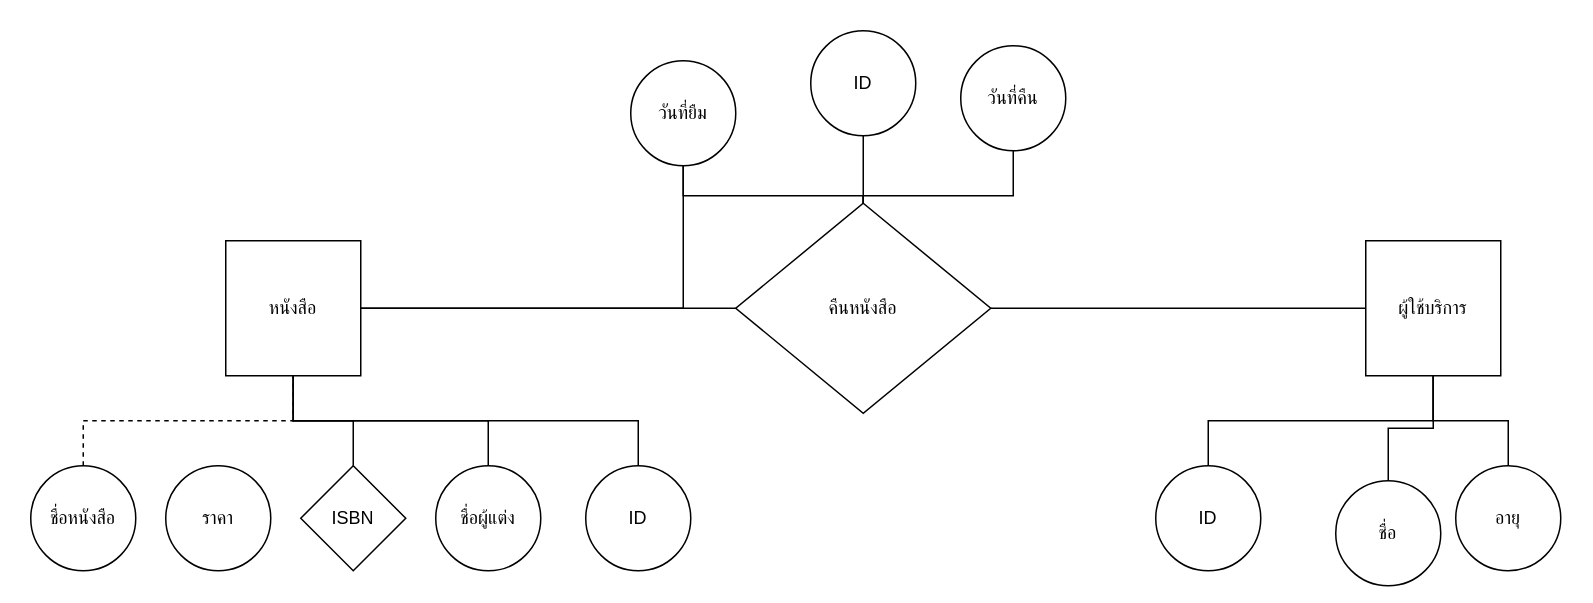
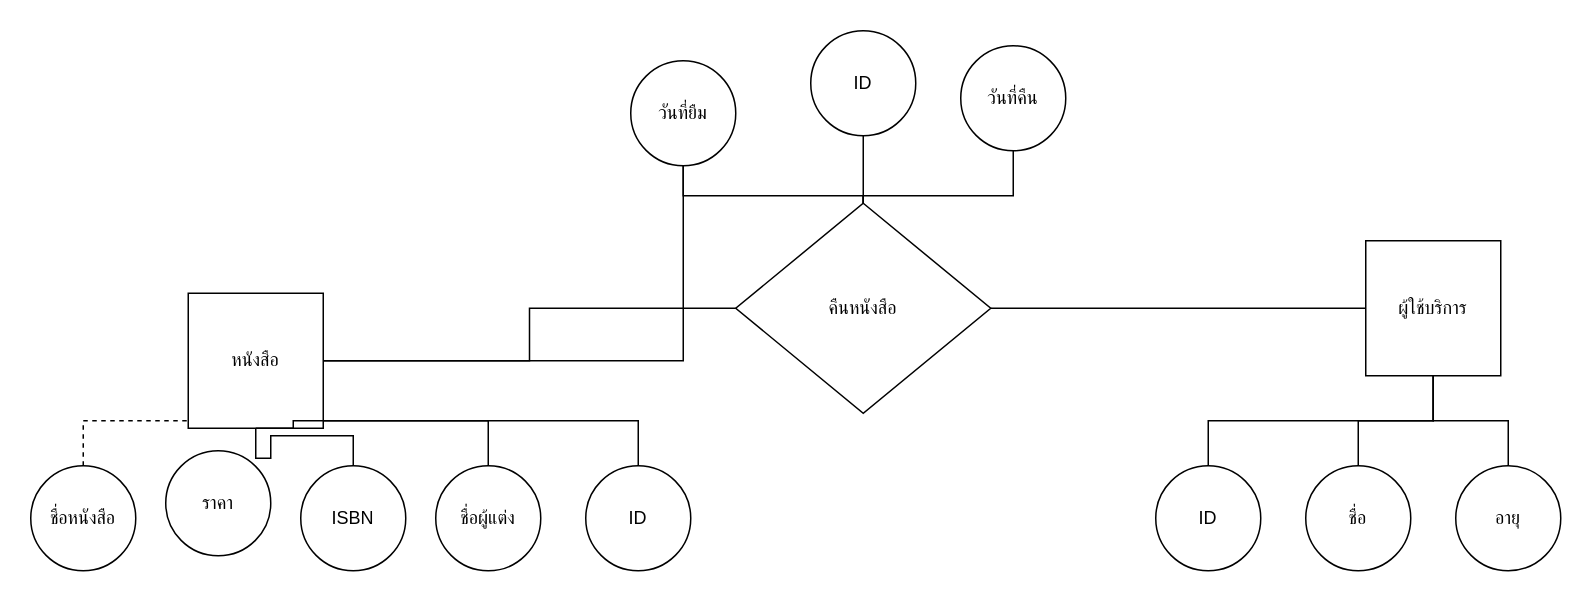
node "หนังสือ": moved (293, 308) -> (256, 361)
node "ราคา": moved (218, 518) -> (218, 503)
node "ISBN": shape diamond -> ellipse
node "ชื่อ": moved (1388, 533) -> (1358, 518)
